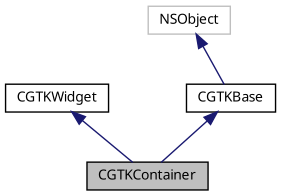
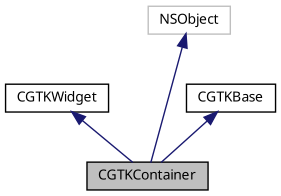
edge "CGTKBase" -> "NSObject": now "CGTKContainer" -> "NSObject"
